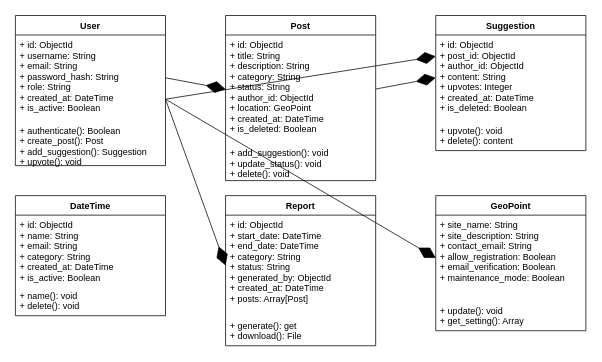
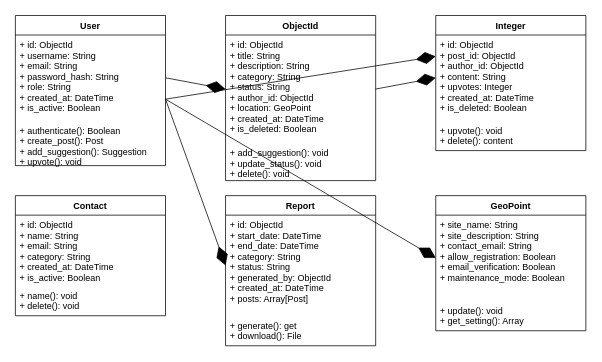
node "Post": label "Post" -> "ObjectId"
node "Suggestion": label "Suggestion" -> "Integer"
node "DateTime": label "DateTime" -> "Contact"
